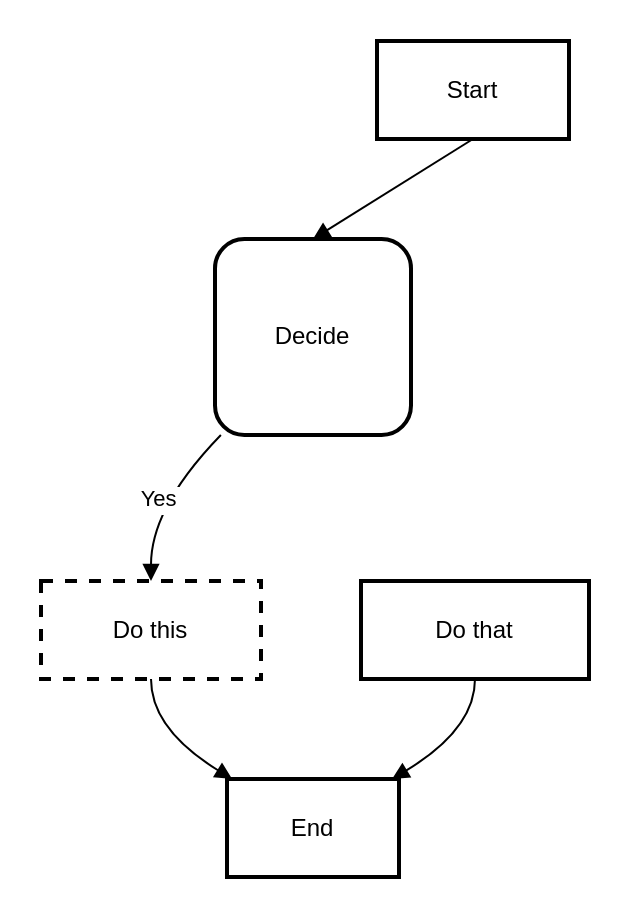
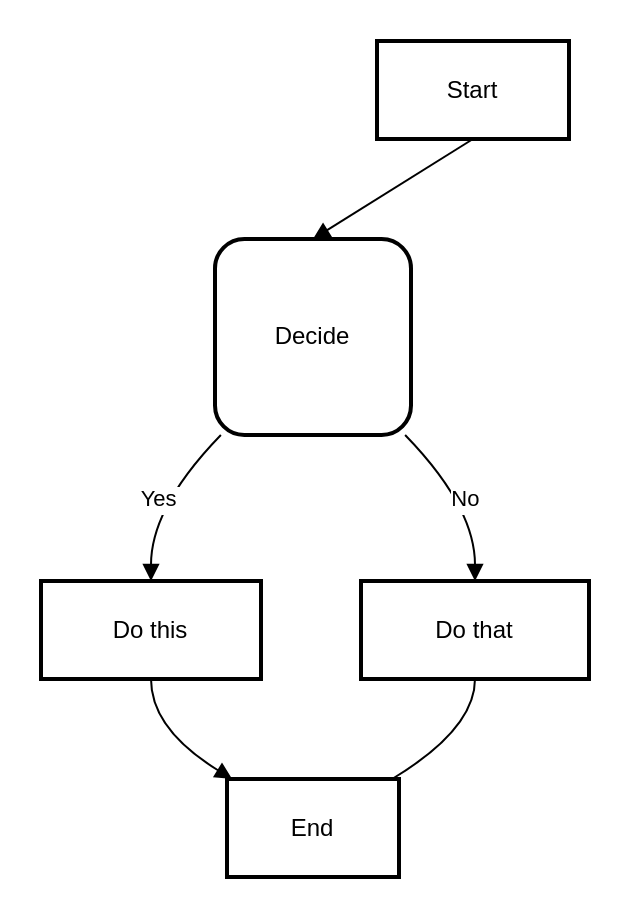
edge "Decide" -> "Do that": added, label "No"
node "Do this": style dashed -> solid
edge "Do that" -> "End": arrowhead block -> none
